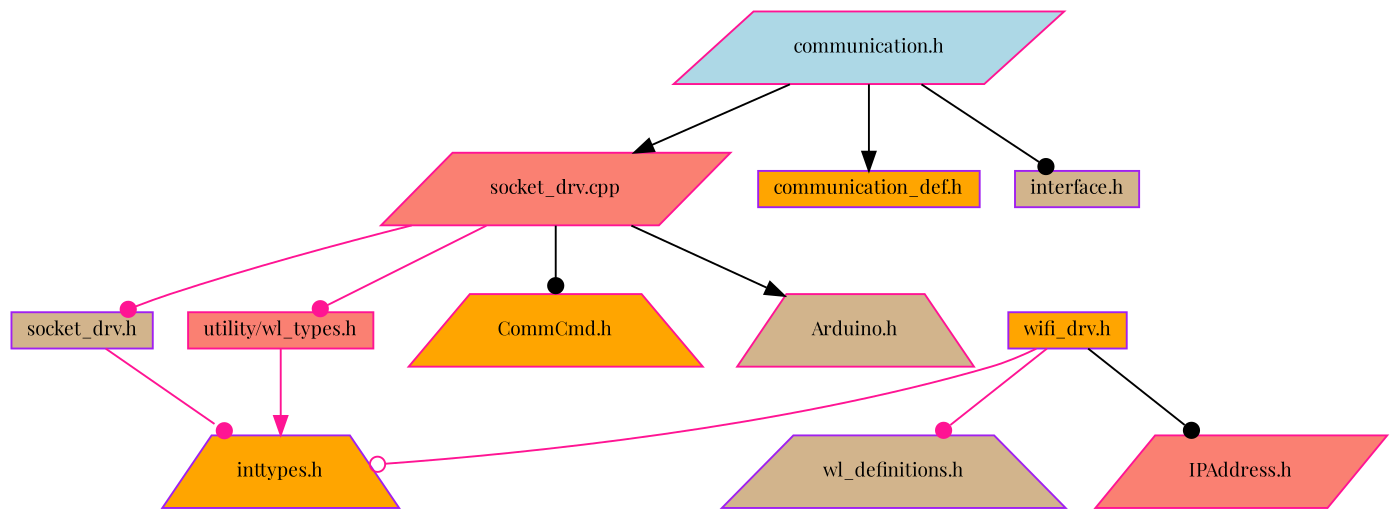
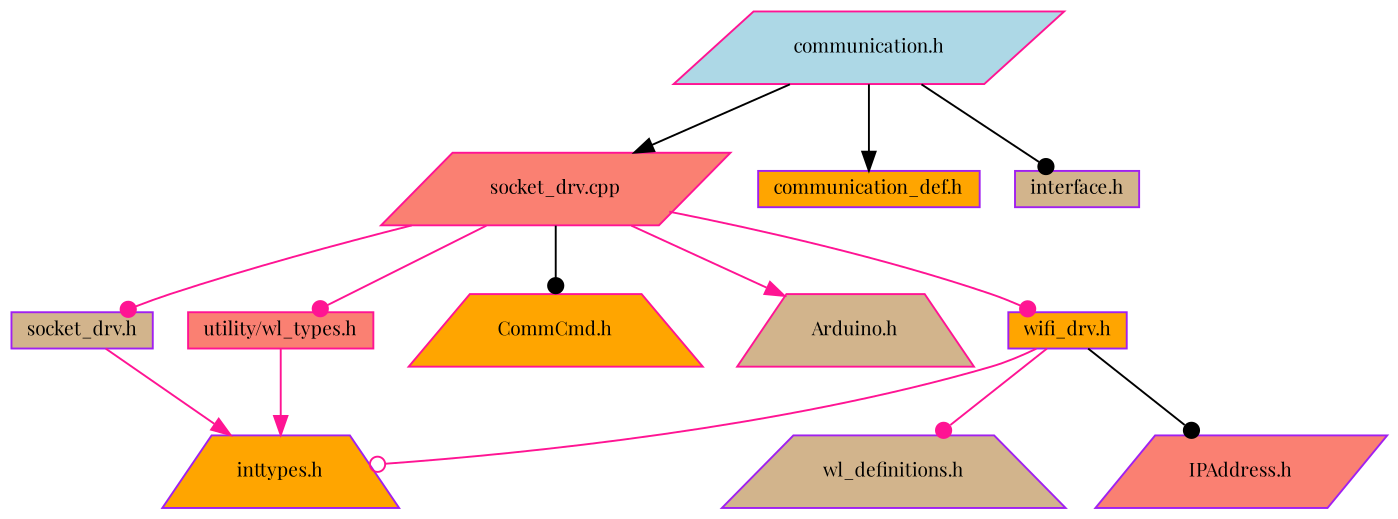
edge "socket_drv.cpp" -> "wifi_drv.h": added
edge "socket_drv.cpp" -> "Arduino.h": color black -> deeppink
edge "socket_drv.h" -> "inttypes.h": arrowhead dot -> normal
node "IPAddress.h": color deeppink -> purple
